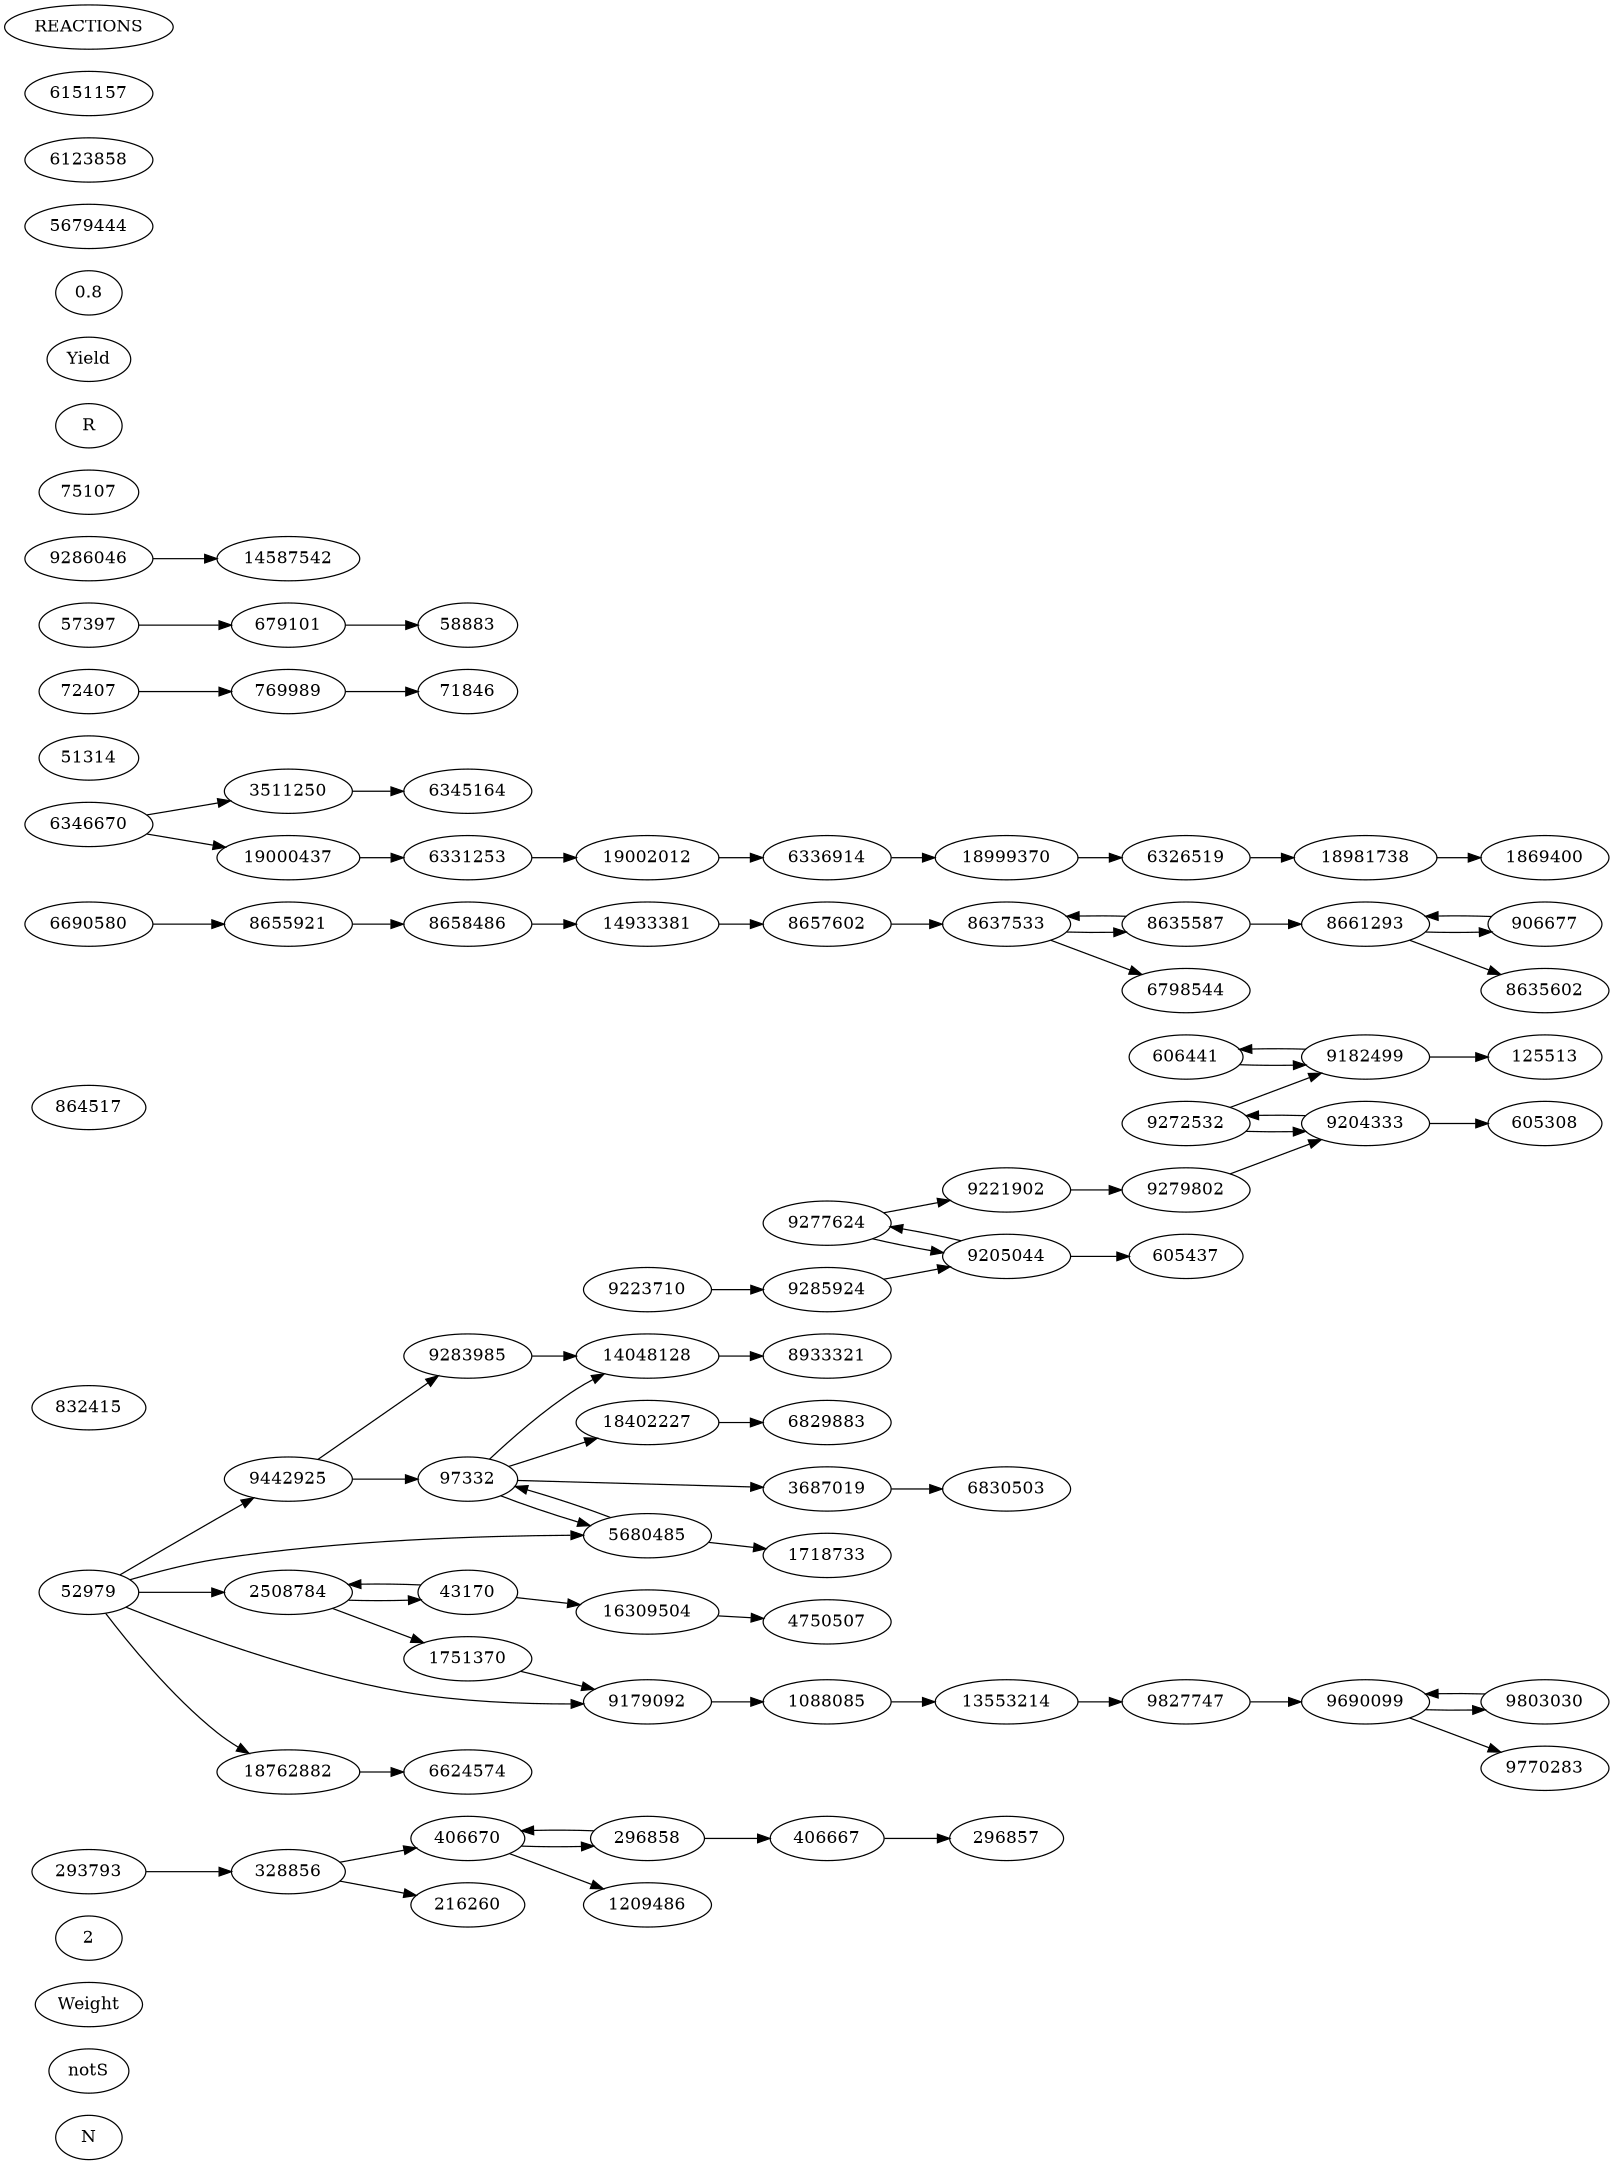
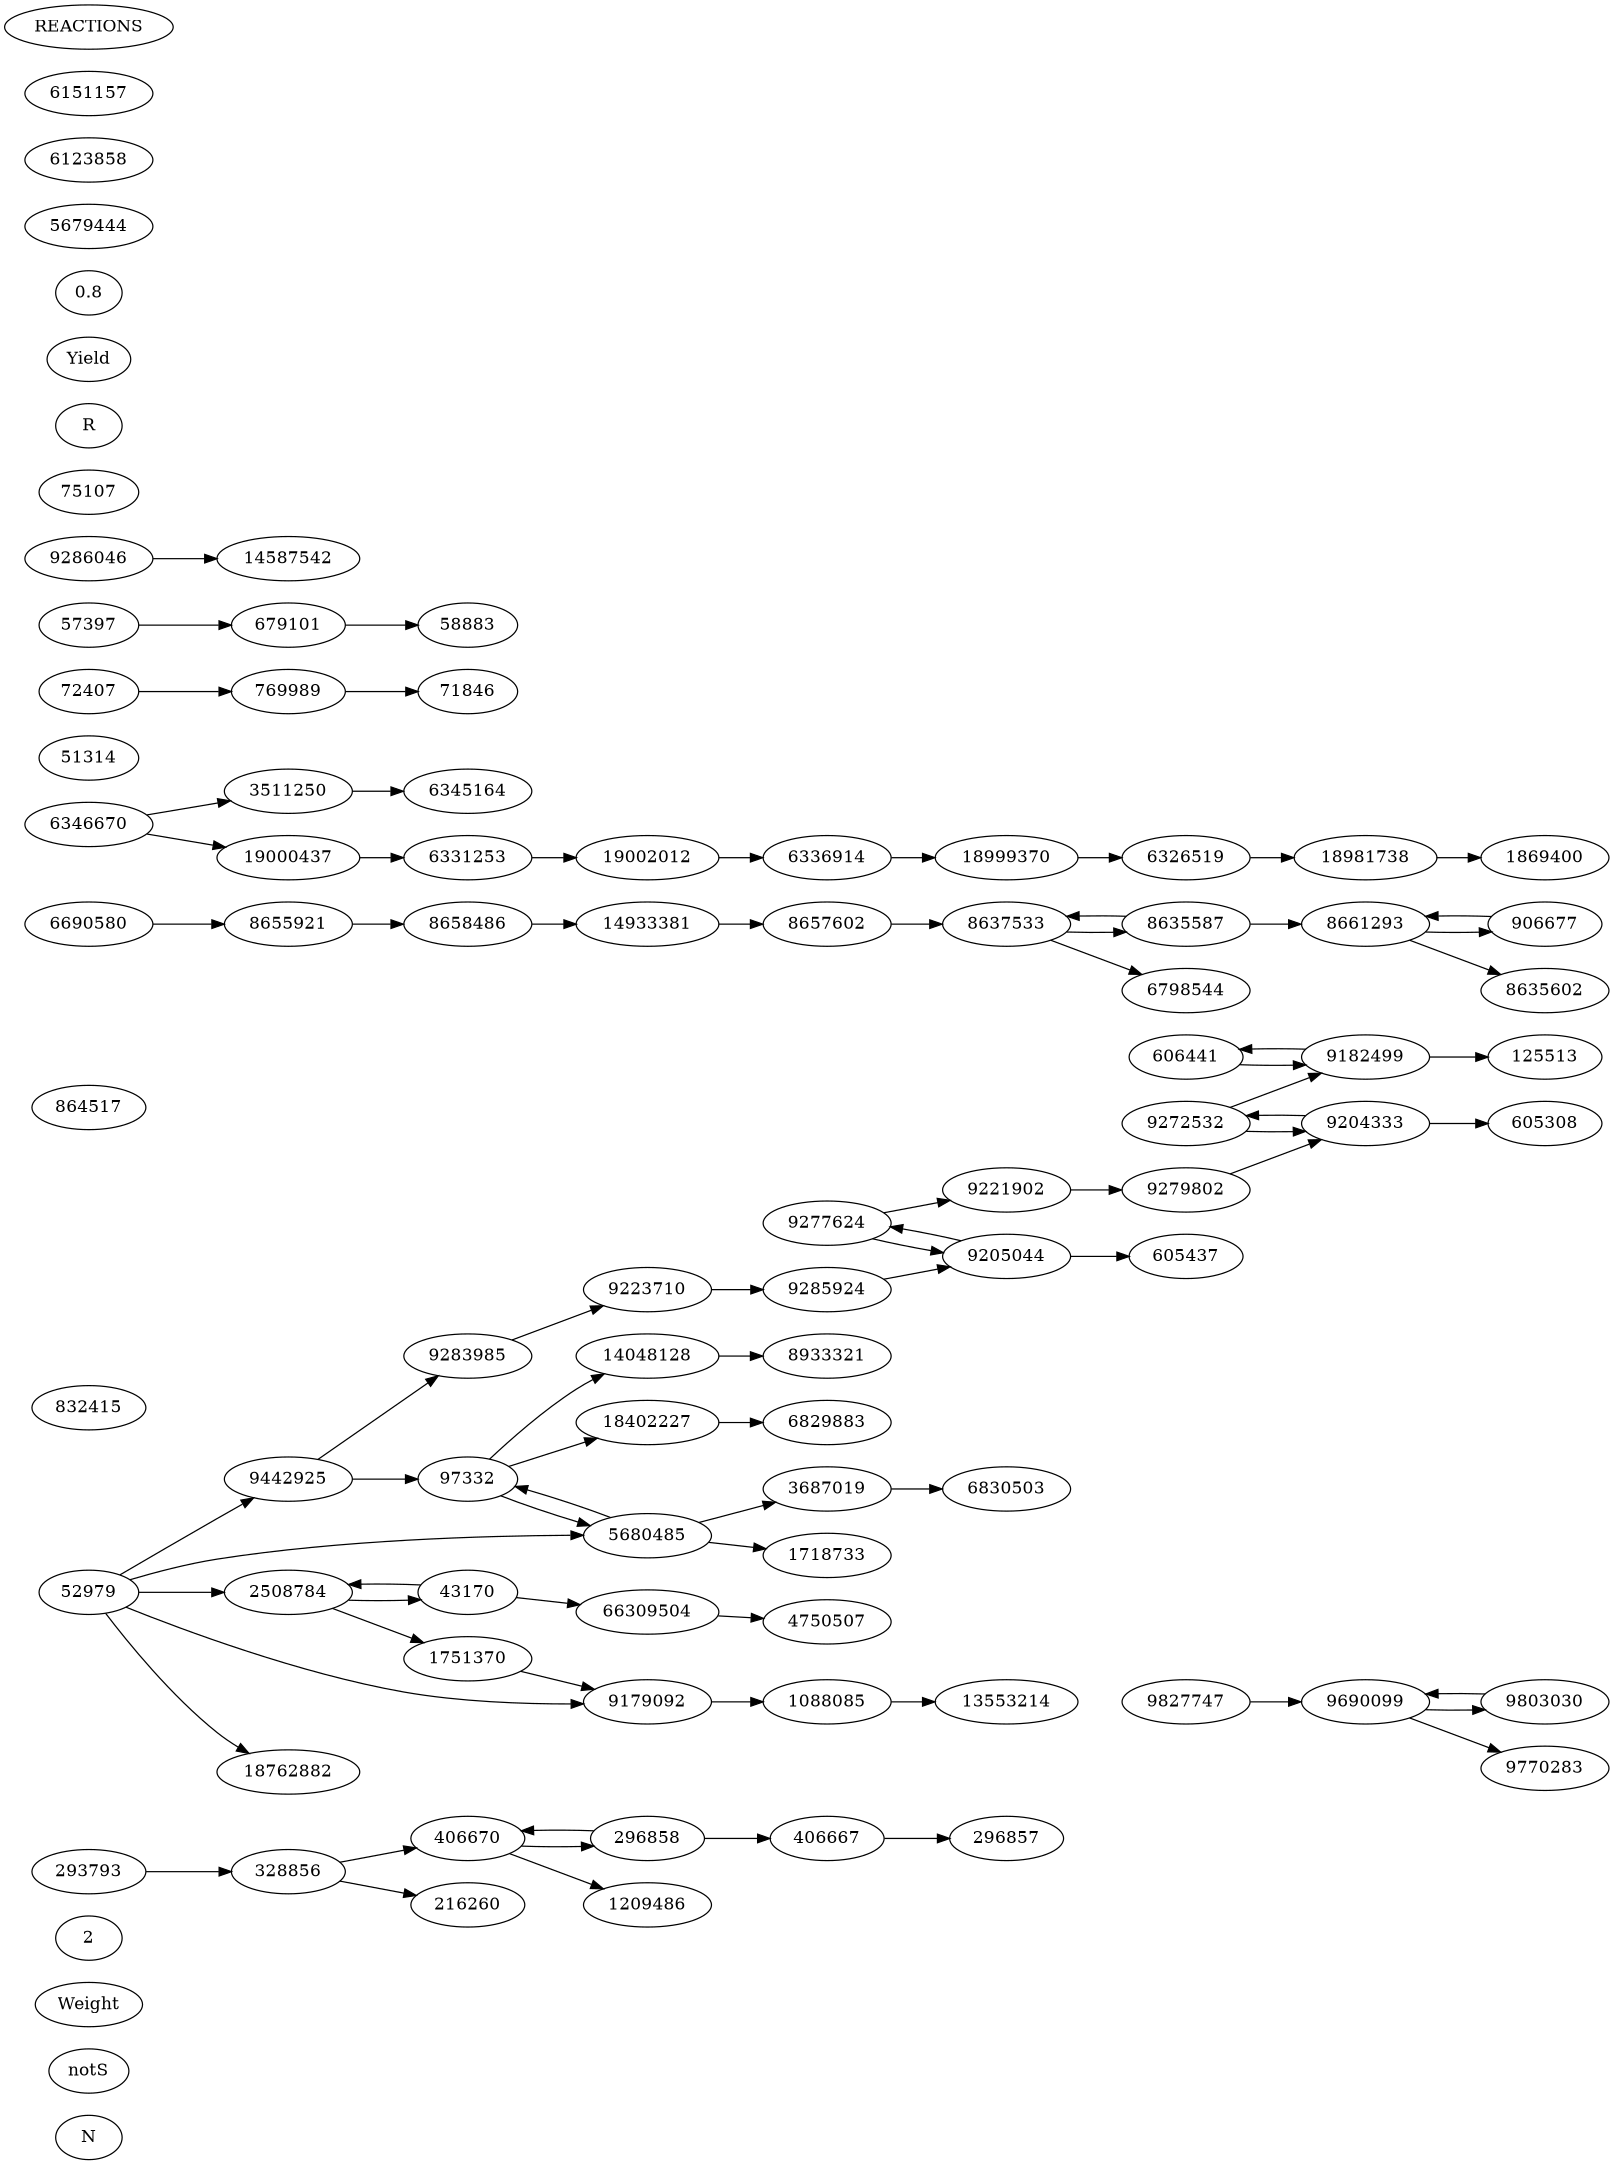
edge "9283985" -> "14048128": now "9283985" -> "9223710"
edge "97332" -> "3687019": now "5680485" -> "3687019"
node "16309504": label "16309504" -> "66309504"
edge "13553214" -> "9827747": removed
node "6624574": removed
